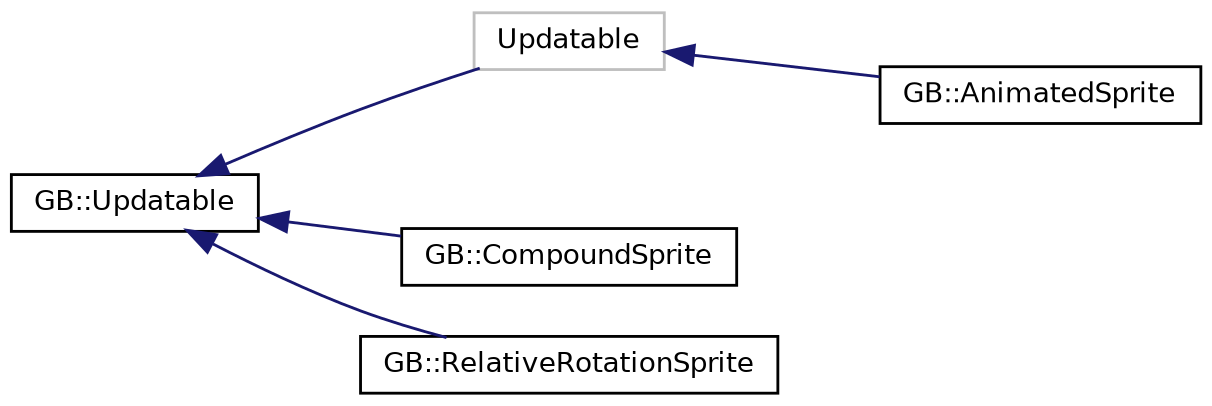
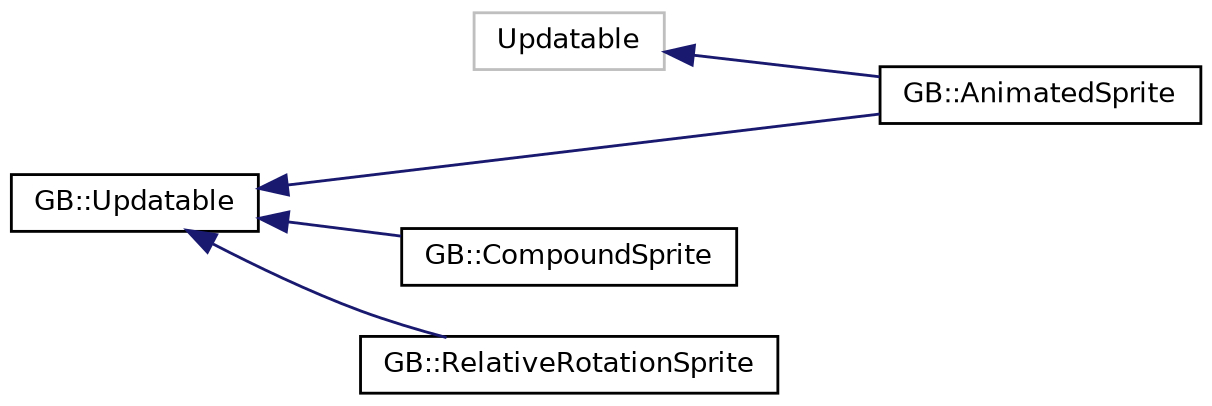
edge "Updatable" -> "GB::Updatable": now "GB::AnimatedSprite" -> "GB::Updatable"
